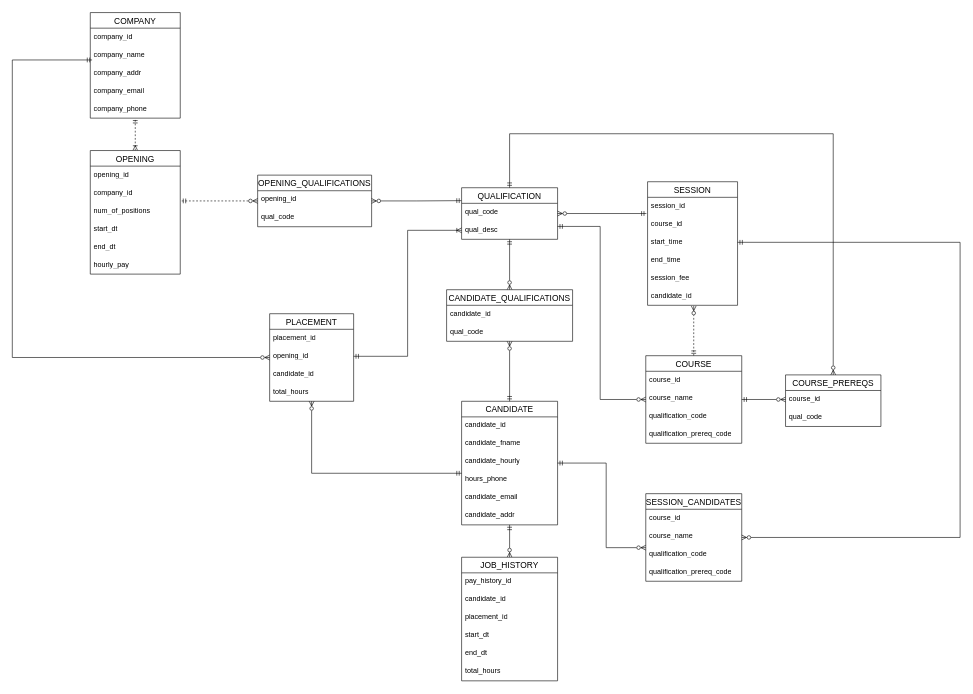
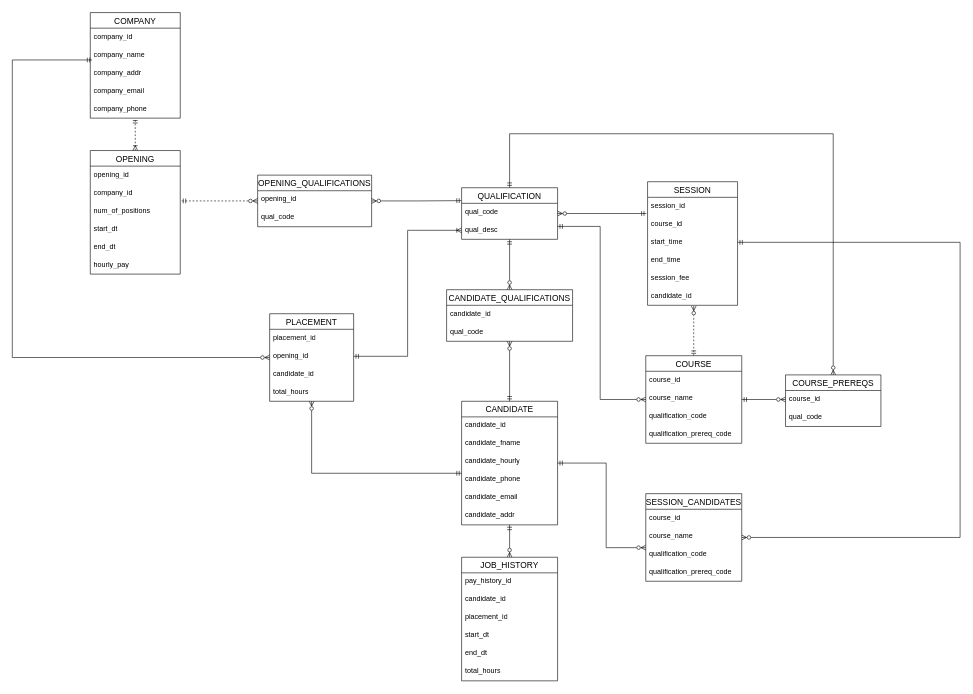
node "hours_phone": label "hours_phone" -> "candidate_phone"
